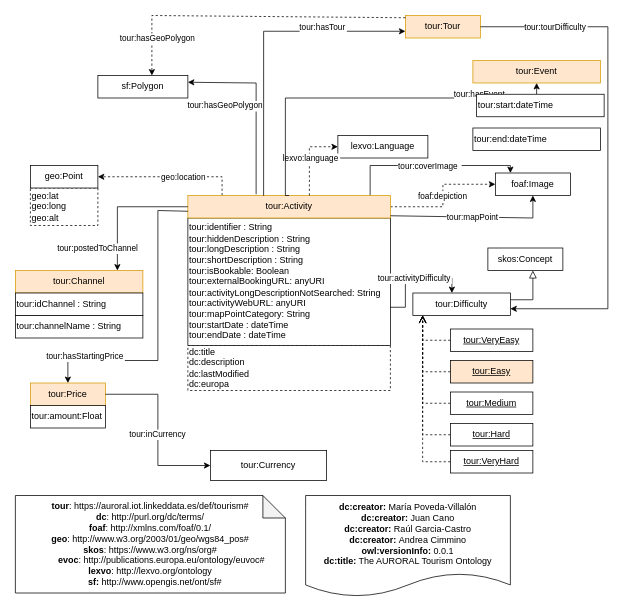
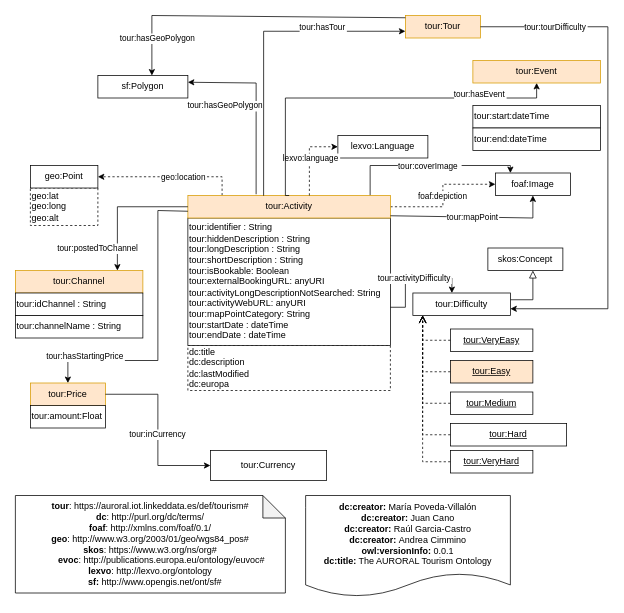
edge "tour:Tour" -> "sf:Polygon": style dashed -> solid
node "tour:start:dateTime": moved (540, 105) -> (537, 117)
node "tour:Hard": size 83x23 -> 116x23
